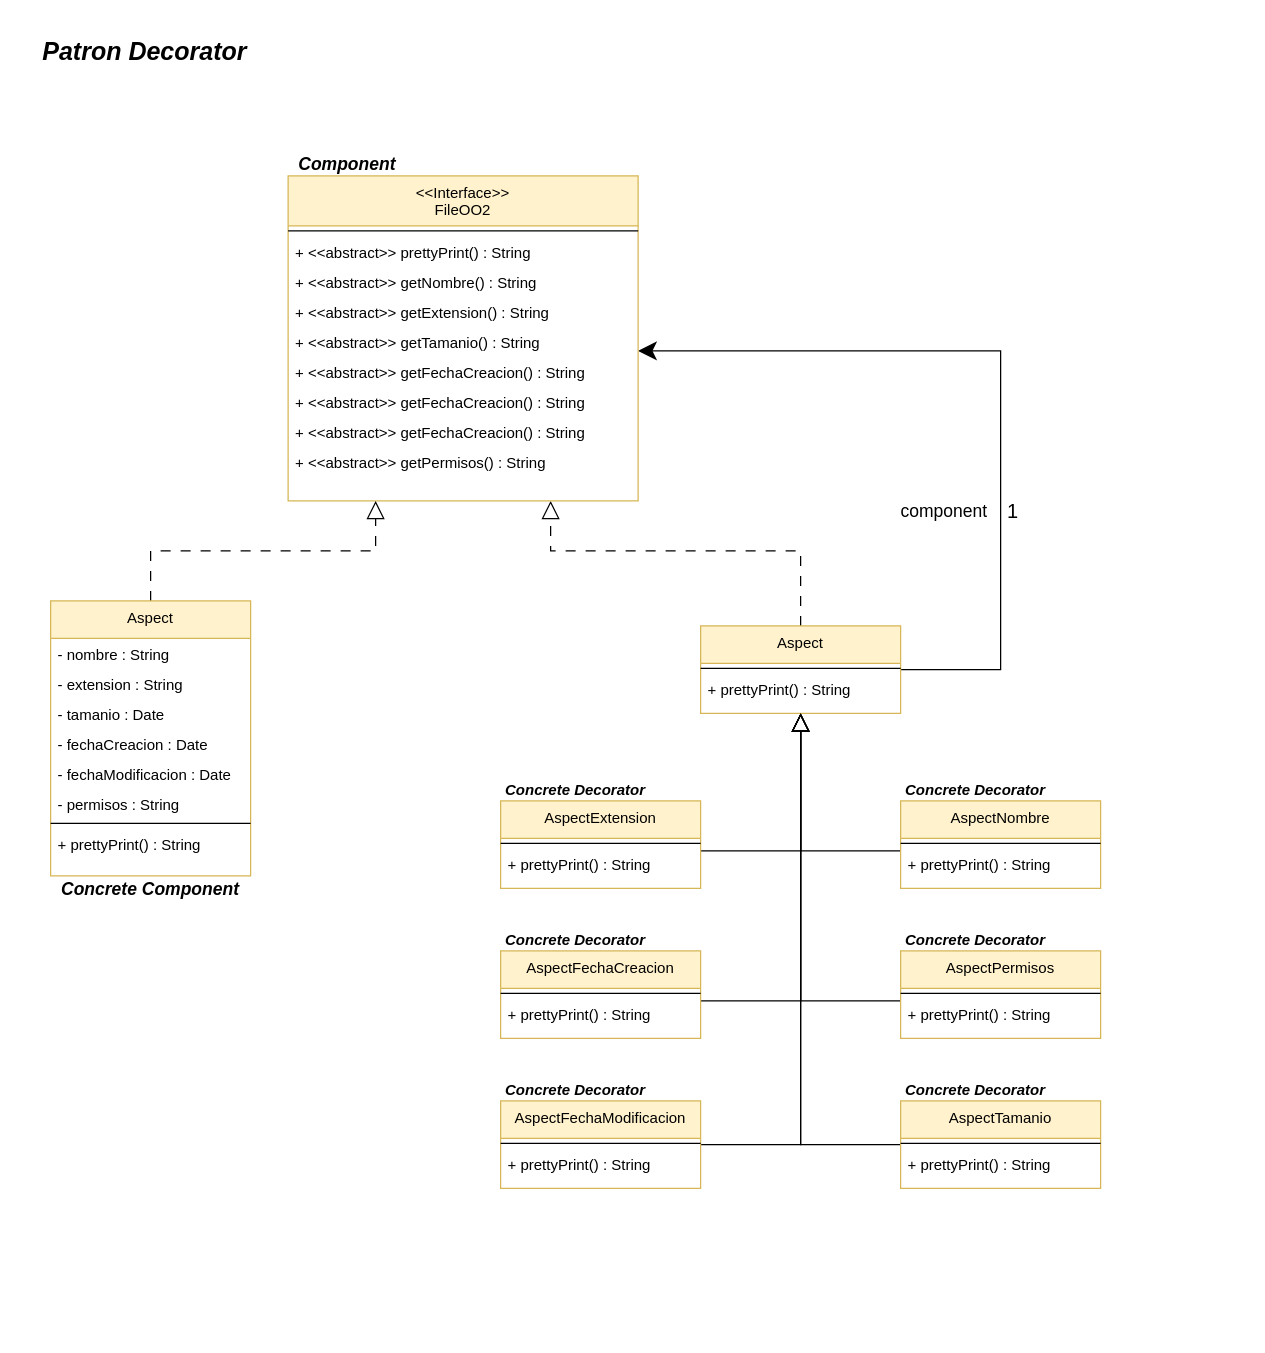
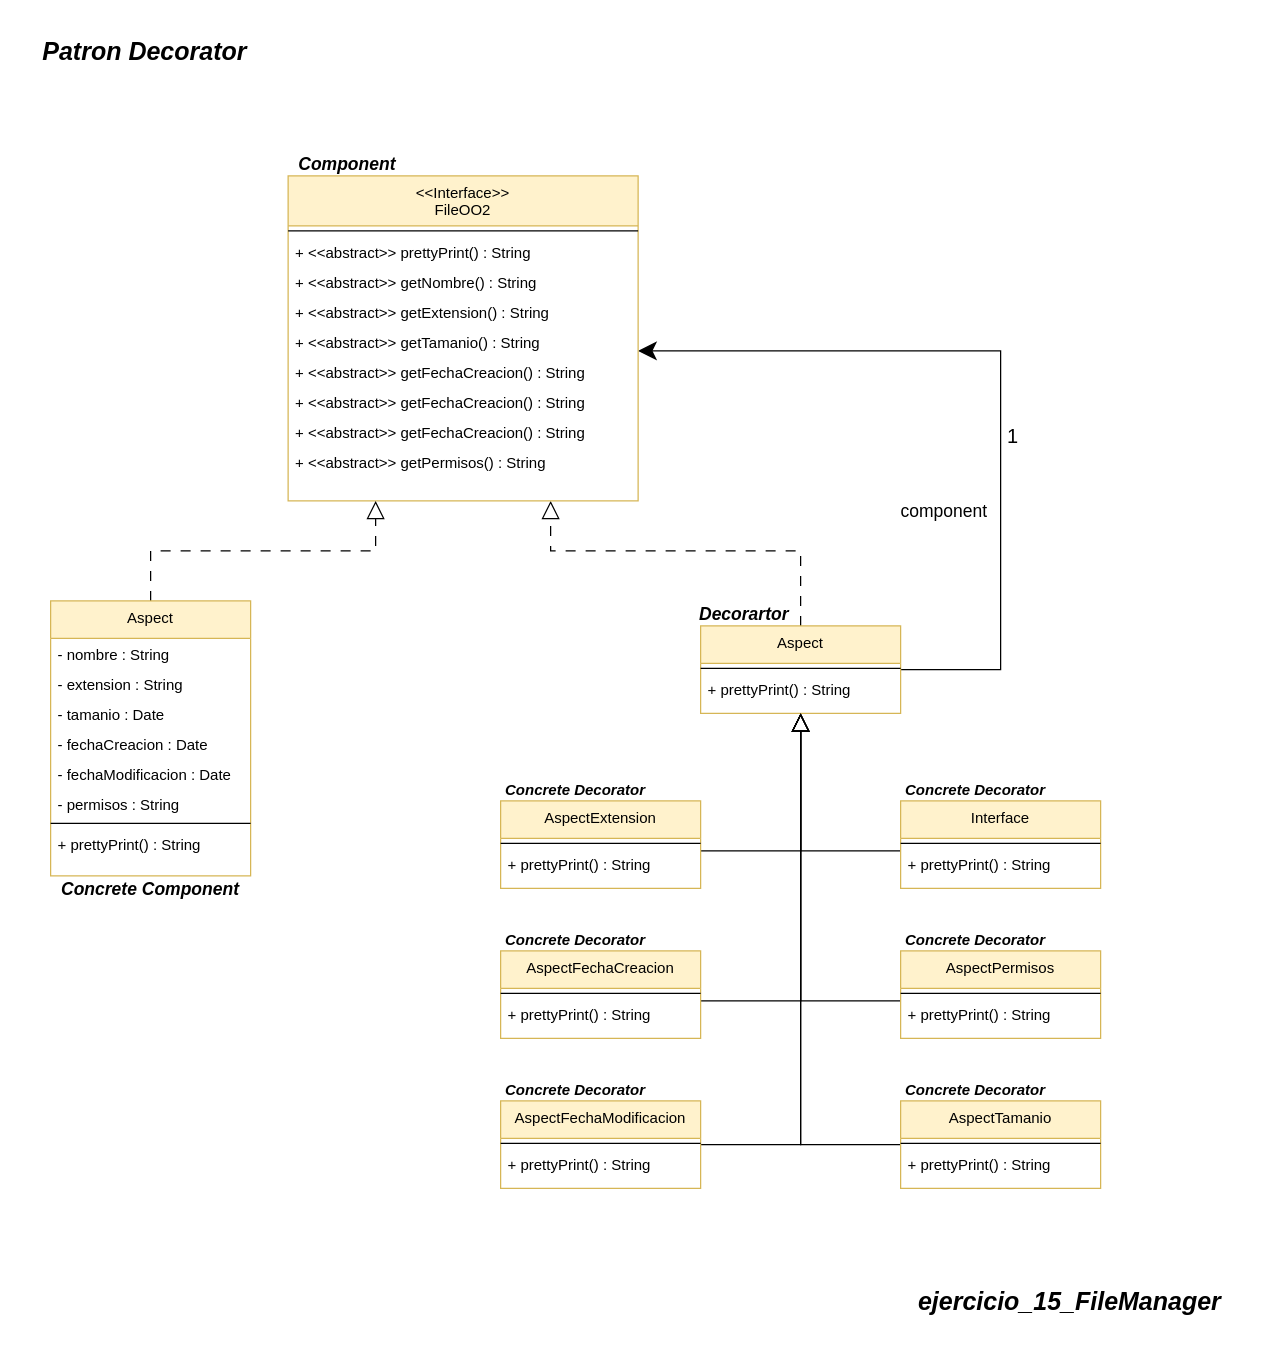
node "1": moved (1013, 510) -> (1013, 435)
node "Decorartor": added
node "AspectNombre": label "AspectNombre" -> "Interface"
node "ejercicio_15_FileManager": added
